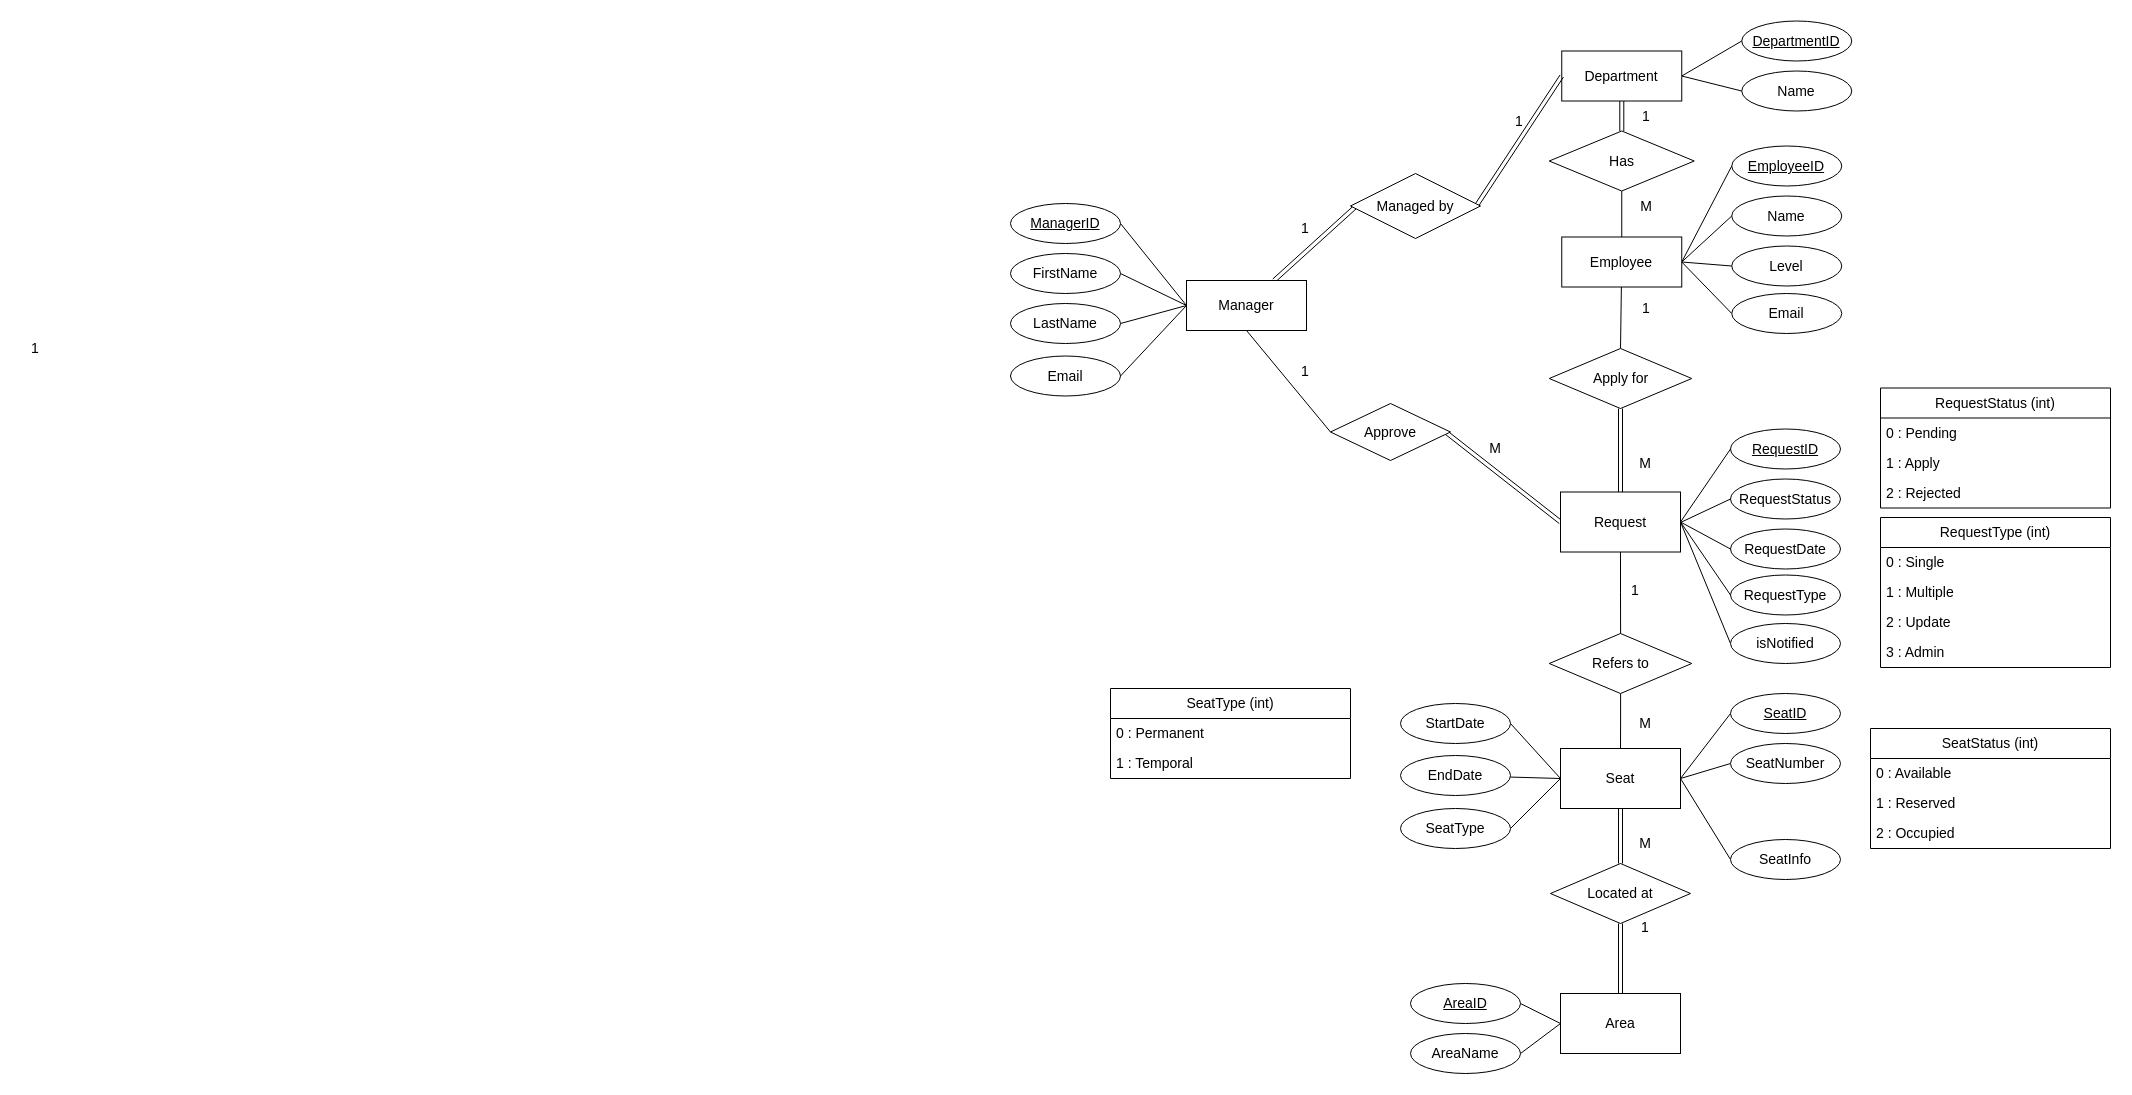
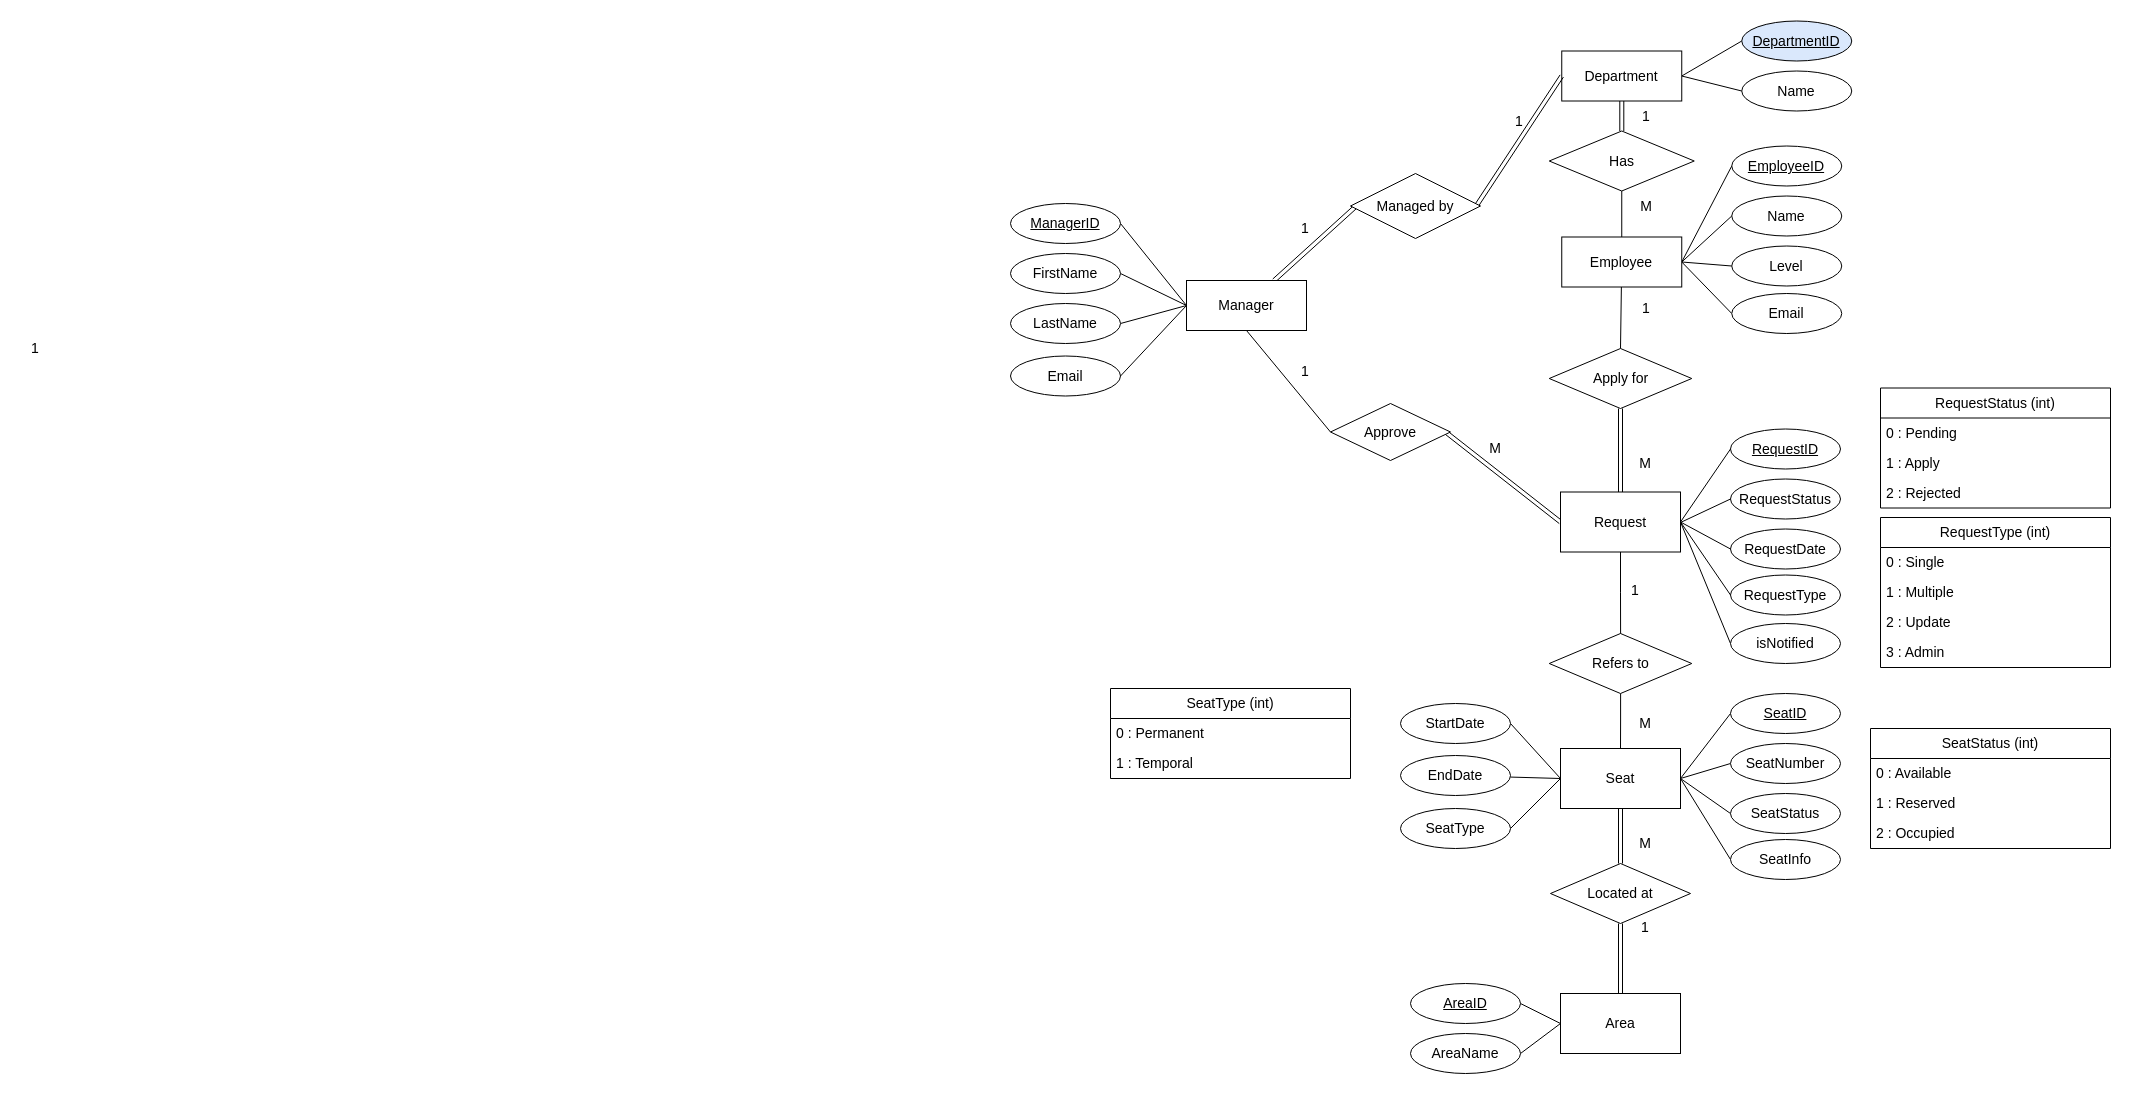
node "DepartmentID": fillcolor #ffffff -> #dae8fc
edge "Seat" -- "SeatStatus": added
node "SeatStatus": added
